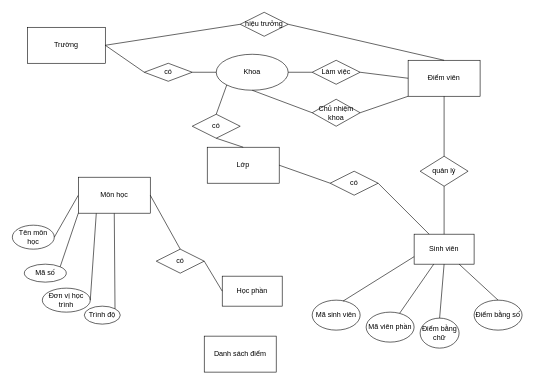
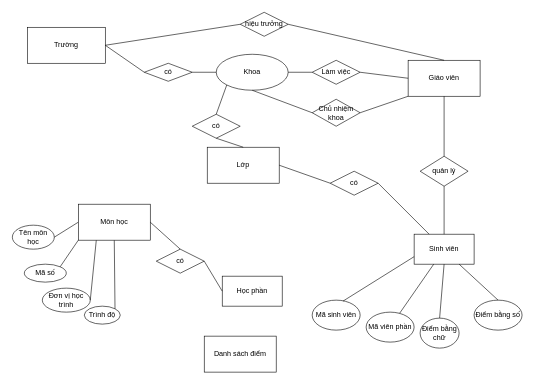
node "Điểm viên": label "Điểm viên" -> "Giáo viên"
node "Môn học": moved (114, 195) -> (114, 222)
